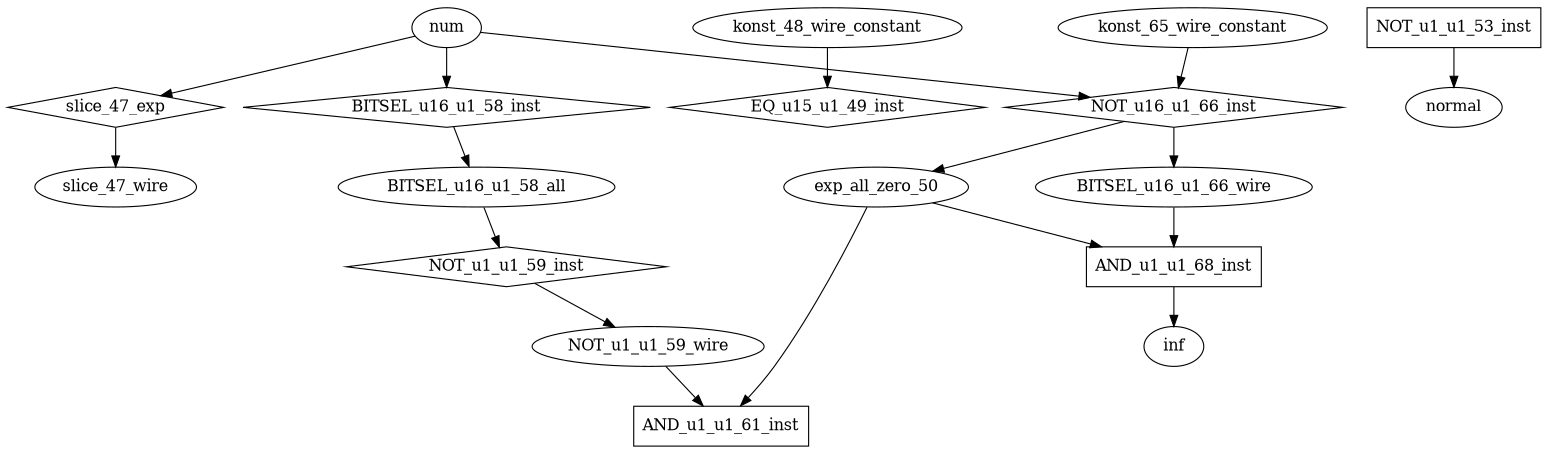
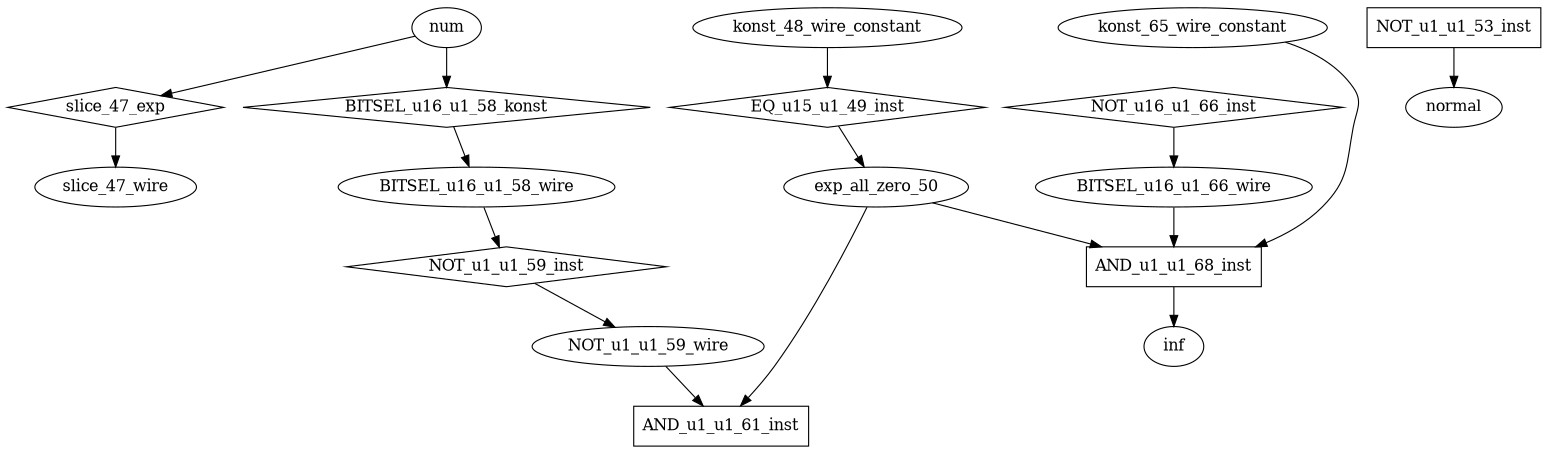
edge "konst_65_wire_constant" -> "NOT_u16_u1_66_inst": now "konst_65_wire_constant" -> "AND_u1_u1_68_inst"
edge "num" -> "NOT_u16_u1_66_inst": removed
node "BITSEL_u16_u1_58_inst": label "BITSEL_u16_u1_58_inst" -> "BITSEL_u16_u1_58_konst"
edge "NOT_u16_u1_66_inst" -> "exp_all_zero_50": now "EQ_u15_u1_49_inst" -> "exp_all_zero_50"
node "BITSEL_u16_u1_58_all": label "BITSEL_u16_u1_58_all" -> "BITSEL_u16_u1_58_wire"
